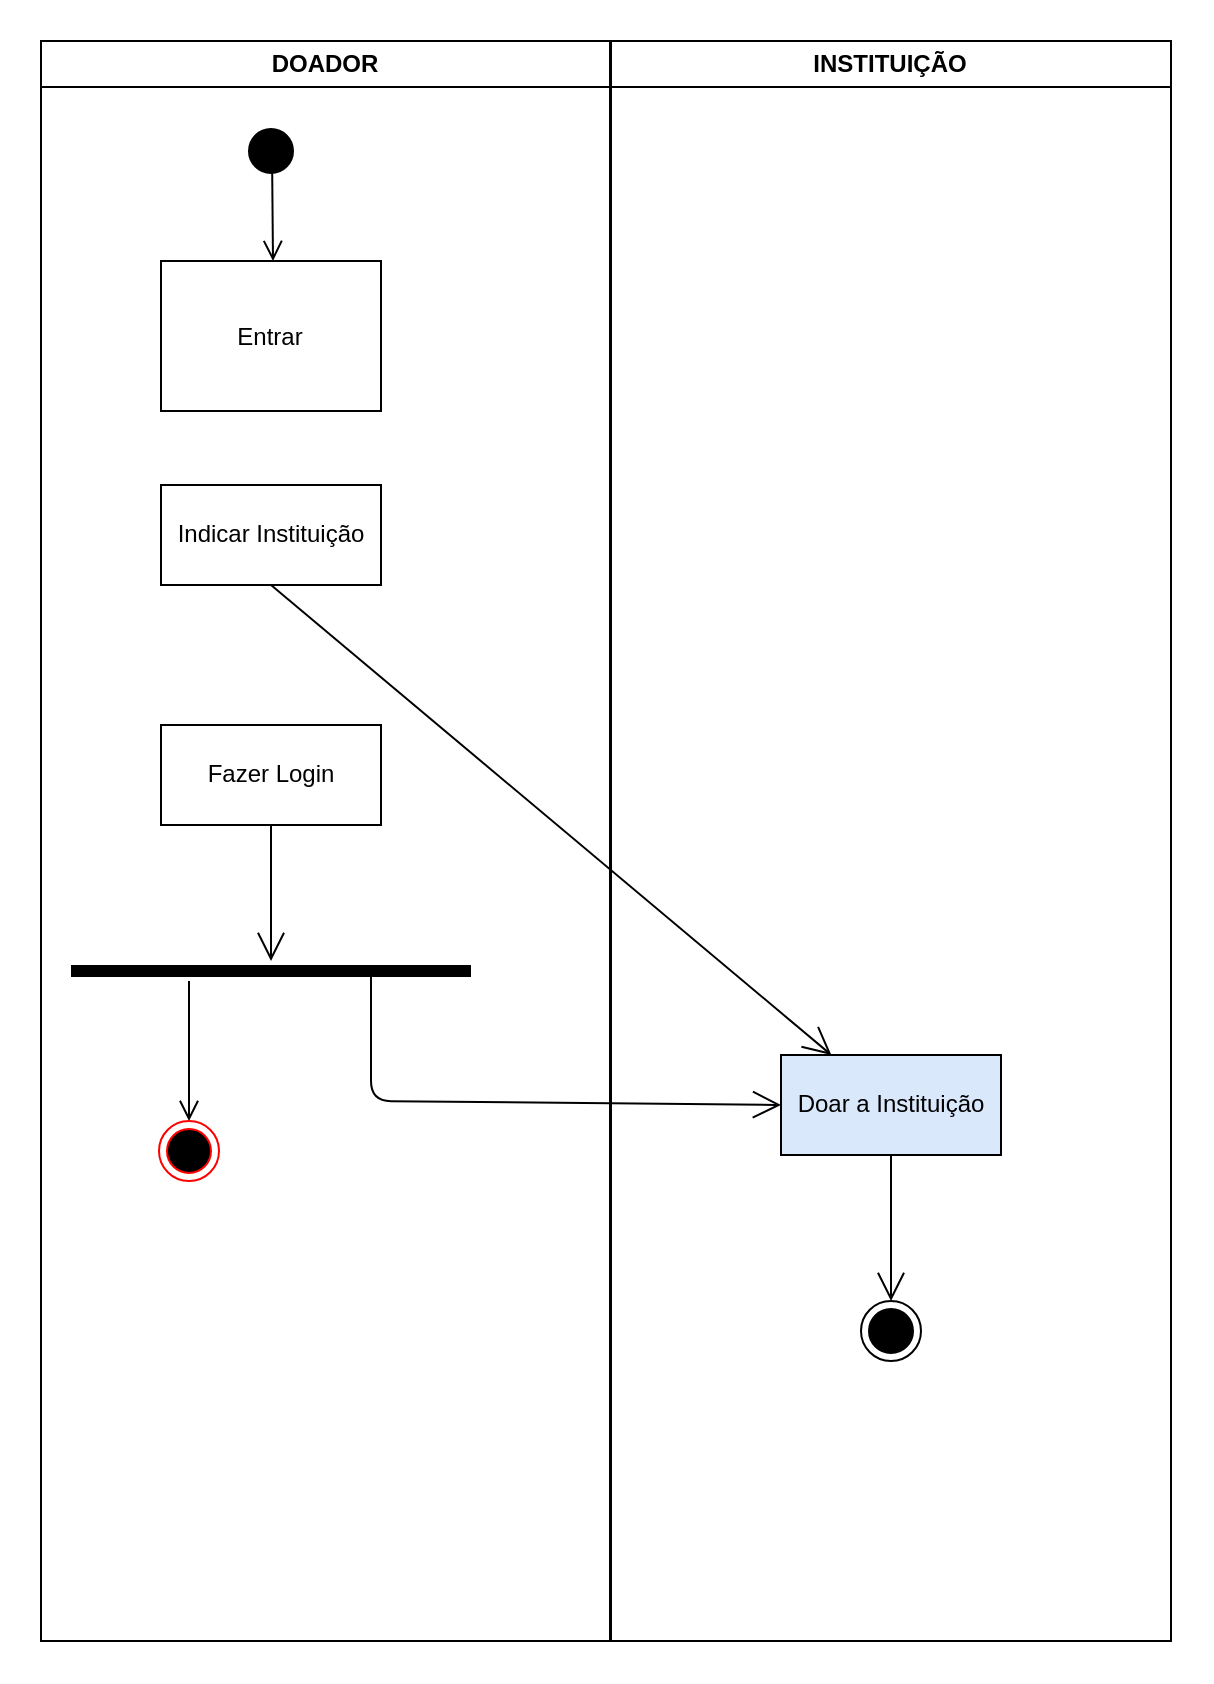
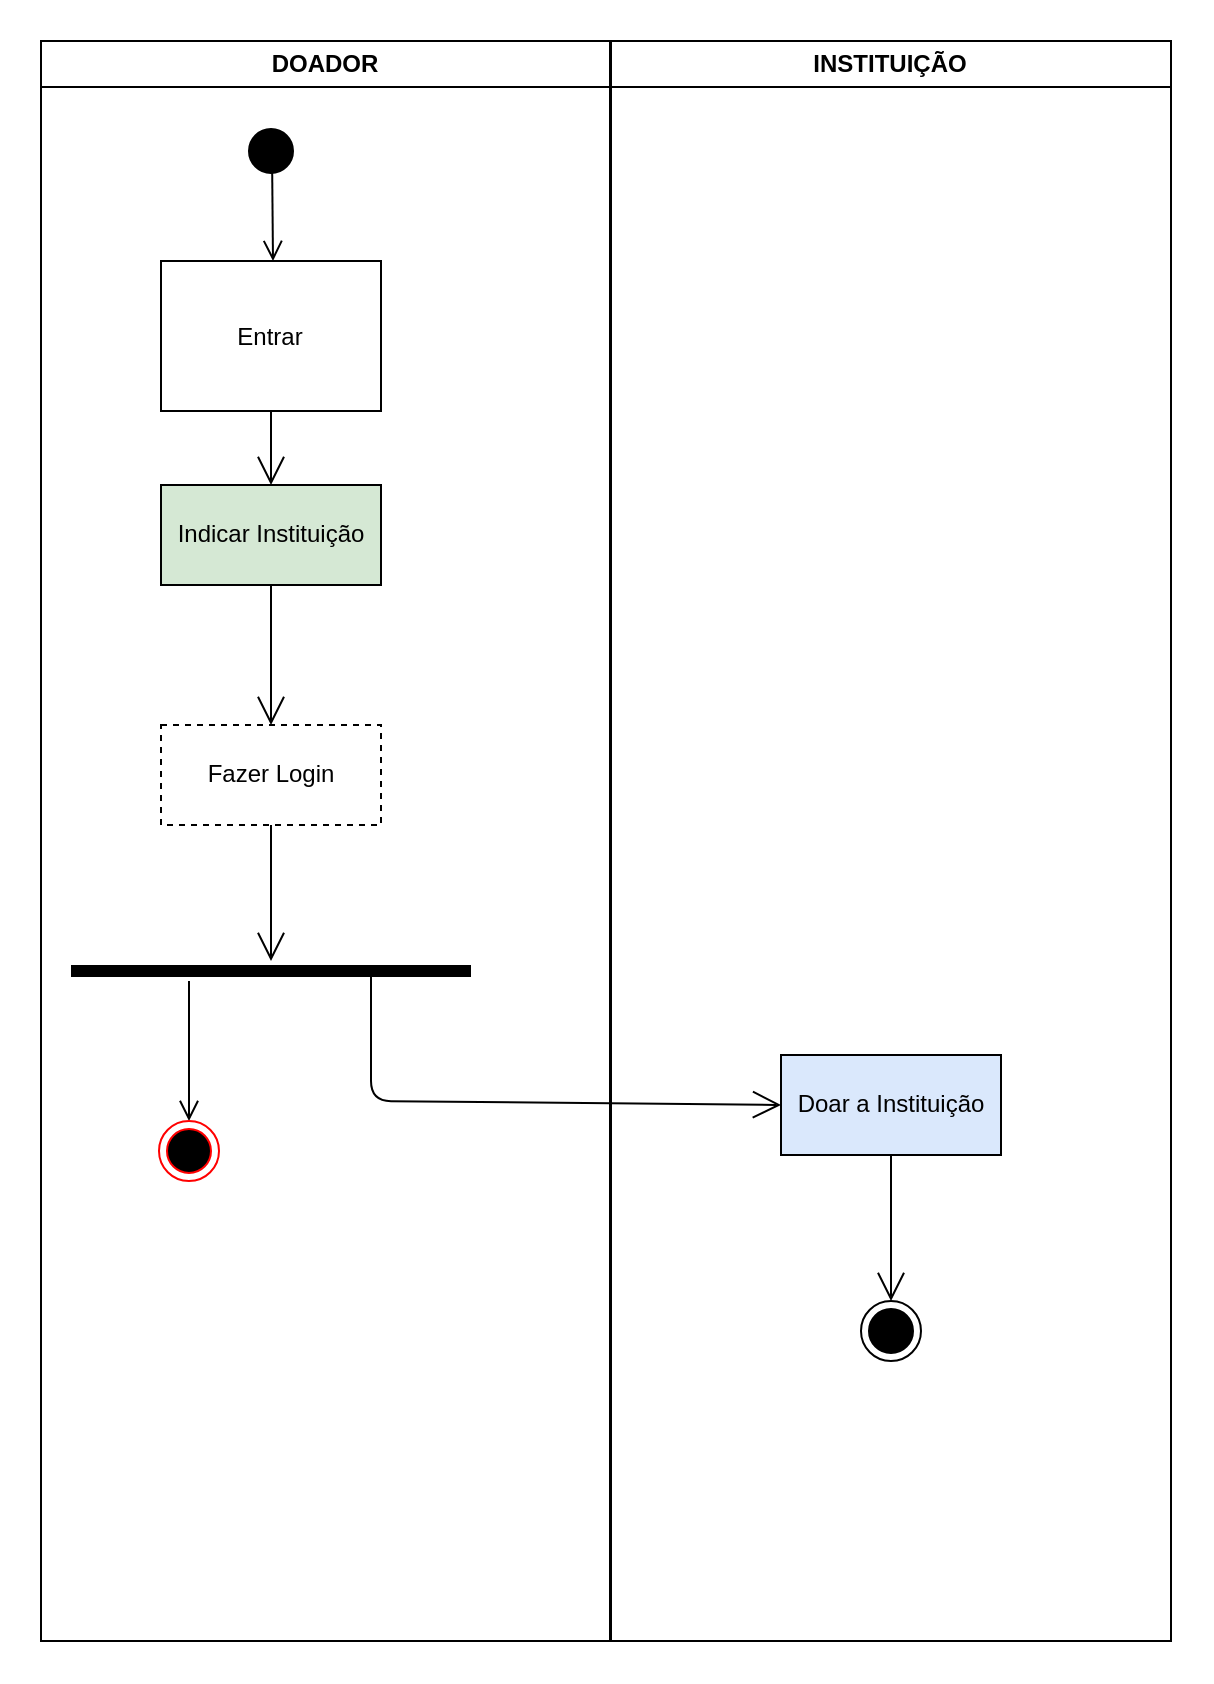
edge "Entrar" -> "Indicar Instituição": added
node "Indicar Instituição": fillcolor #ffffff -> #d5e8d4
edge "Indicar Instituição" -> "Doar a Instituição": now "Indicar Instituição" -> "Fazer Login"
node "Fazer Login": style solid -> dashed
